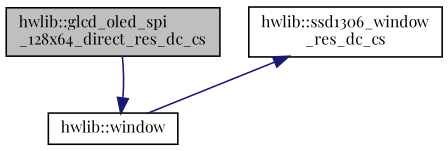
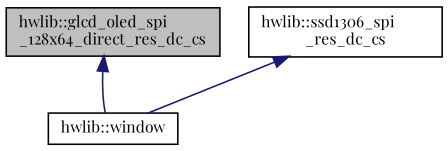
node "hwlib::ssd1306_window _res_dc_cs": label "hwlib::ssd1306_window _res_dc_cs" -> "hwlib::ssd1306_spi _res_dc_cs"
edge "hwlib::glcd_oled_spi _128x64_direct_res_dc_cs" -> "hwlib::window": reversed
